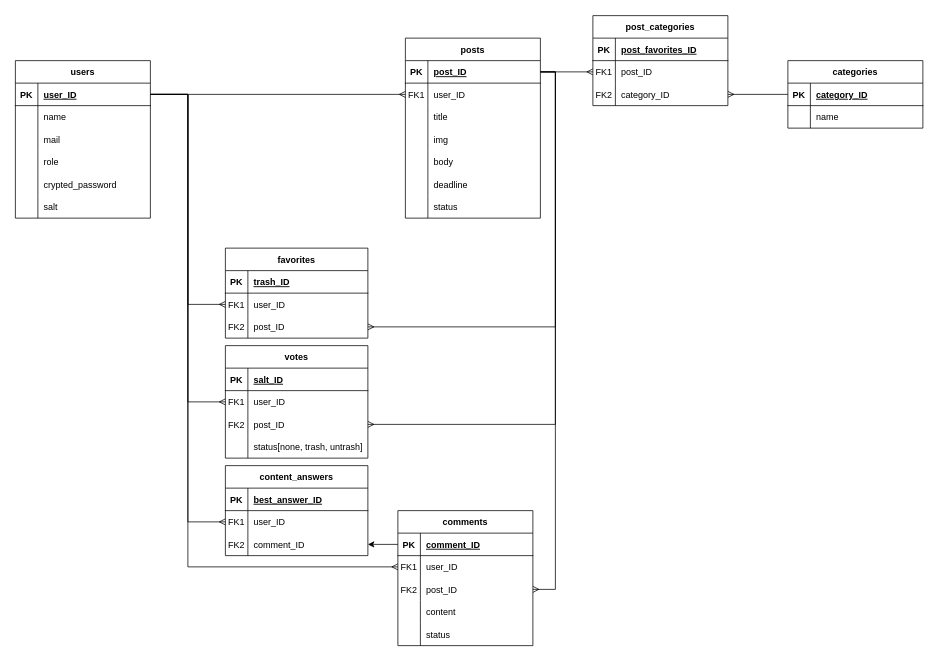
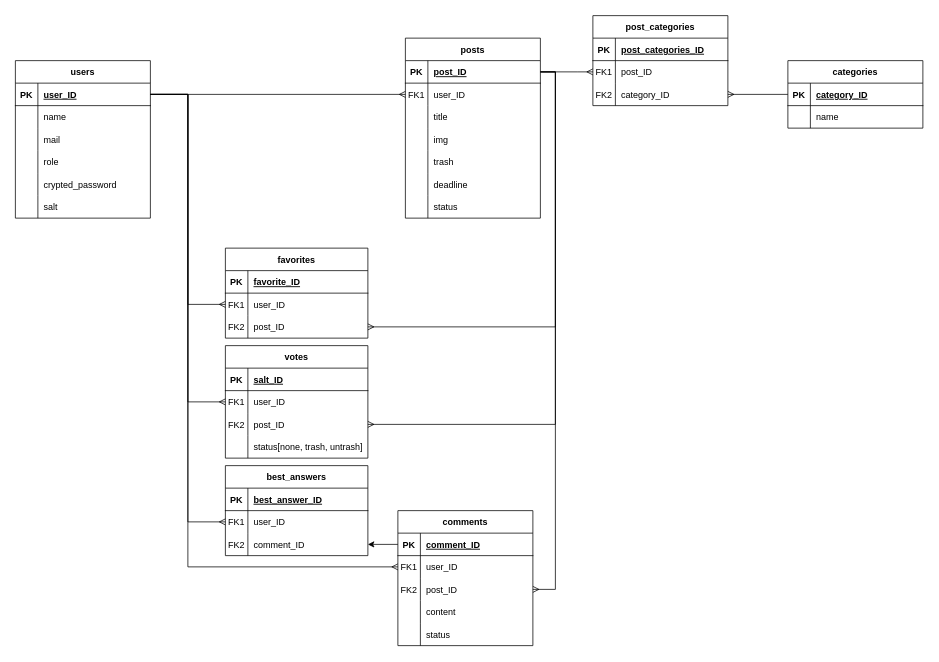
node "post_favorites_ID": label "post_favorites_ID" -> "post_categories_ID"
node "body": label "body" -> "trash"
node "trash_ID": label "trash_ID" -> "favorite_ID"
node "content_answers": label "content_answers" -> "best_answers"
